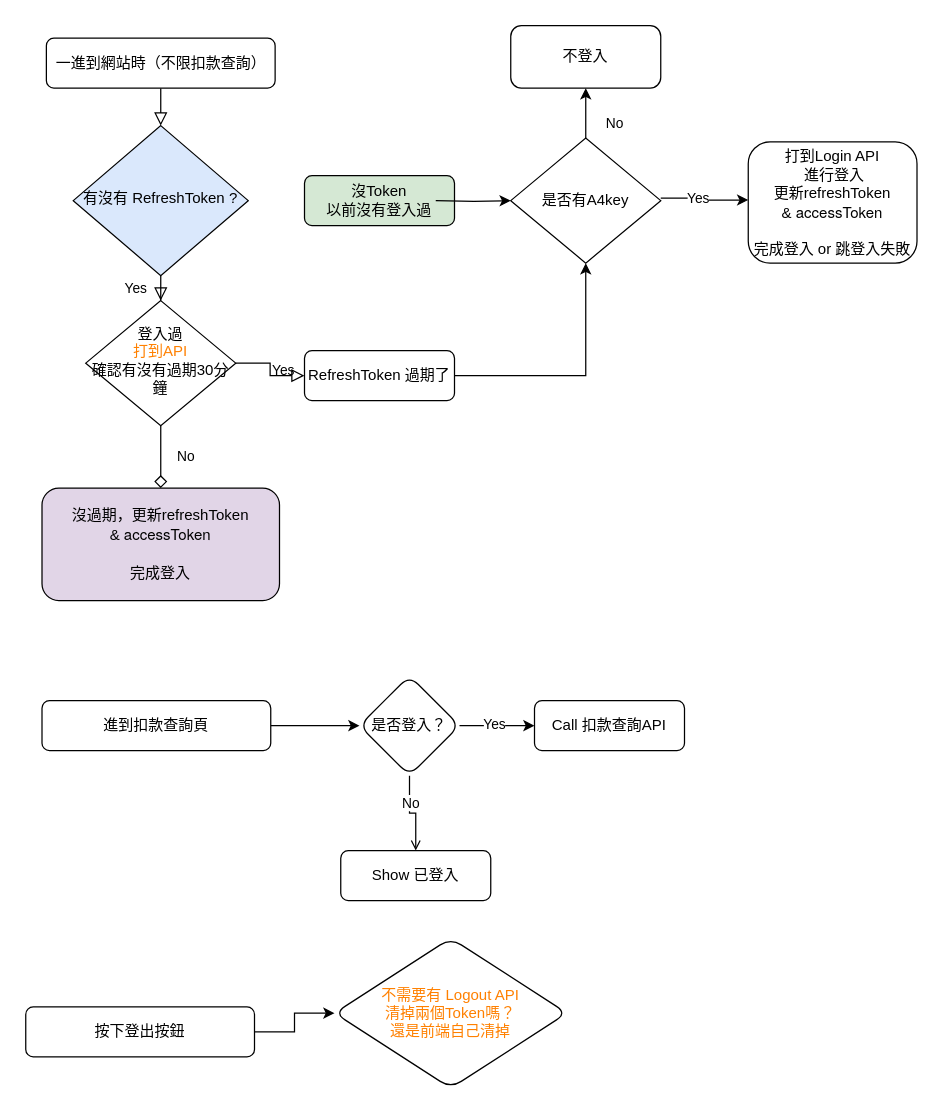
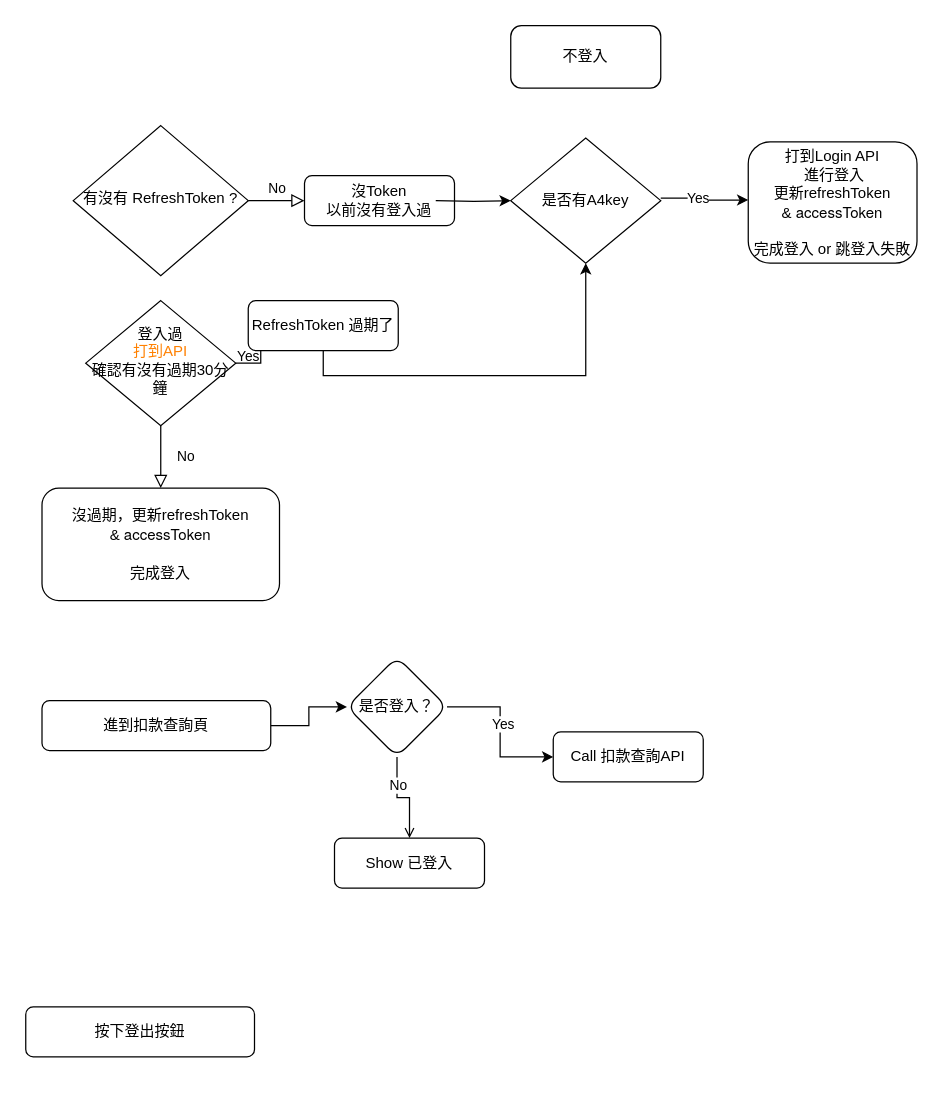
node "一進到網站時（不限扣款查詢）": removed
edge "一進到網站時（不限扣款查詢）" -> "有沒有 RefreshToken ?": removed
edge "是否有A4key" -> "不登入": removed, label "No"
node "有沒有 RefreshToken ?": fillcolor #dae8fc -> #ffffff
edge "有沒有 RefreshToken ?" -> "沒Token 以前沒有登入過": added, label "No"
node "沒Token 以前沒有登入過": fillcolor #d5e8d4 -> #ffffff
edge "有沒有 RefreshToken ?" -> "登入過 打到API 確認有沒有過期30分鐘": removed, label "Yes"
node "RefreshToken 過期了": moved (379, 376) -> (323, 326)
edge "登入過 打到API 確認有沒有過期30分鐘" -> "沒過期，更新refreshToken & accessToken 完成登入": arrowhead diamond -> block
node "沒過期，更新refreshToken & accessToken 完成登入": fillcolor #e1d5e7 -> #ffffff
node "是否登入？": moved (409, 726) -> (397, 707)
node "Call 扣款查詢API": moved (609, 726) -> (628, 757)
node "Show 已登入": moved (416, 876) -> (409, 863)
node "不需要有 Logout API 清掉兩個Token嗎？ 還是前端自己清掉": removed
edge "按下登出按鈕" -> "不需要有 Logout API 清掉兩個Token嗎？ 還是前端自己清掉": removed
